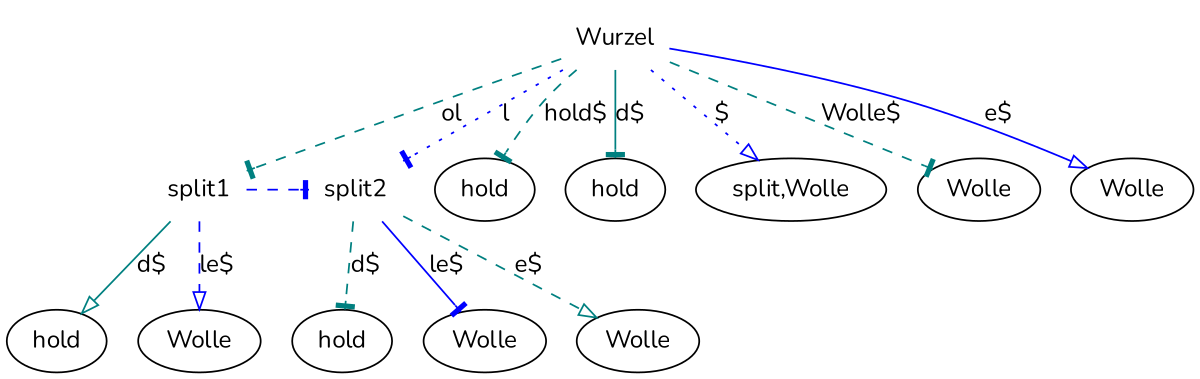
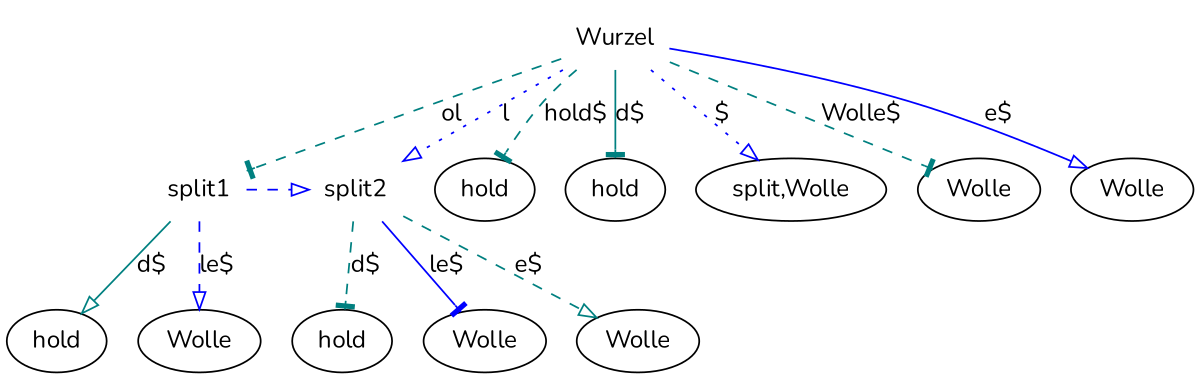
edge "Wurzel" -> "split2": arrowhead tee -> onormal
edge "split1" -> "split2": arrowhead tee -> onormal
